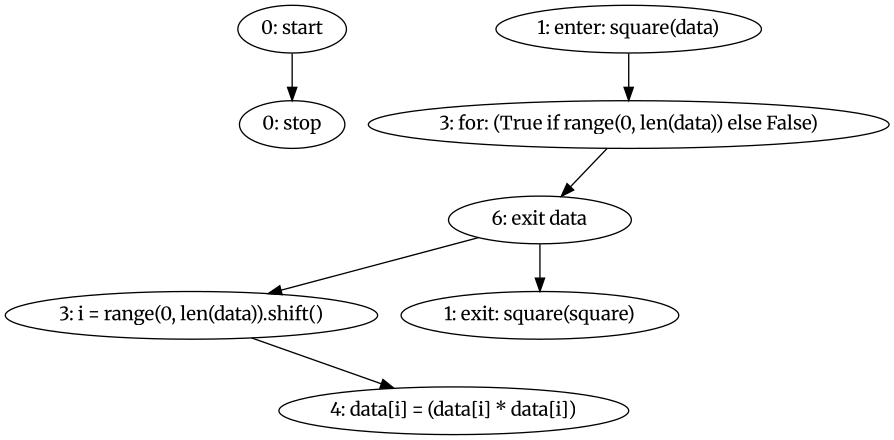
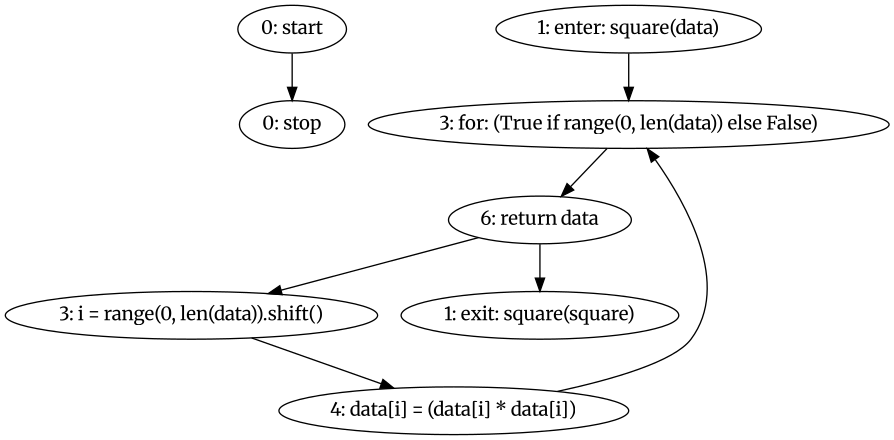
node "6: exit data": label "6: exit data" -> "6: return data"
edge "4: data[i] = (data[i] * data[i])" -> "3: for: (True if range(0, len(data)) else False)": added
